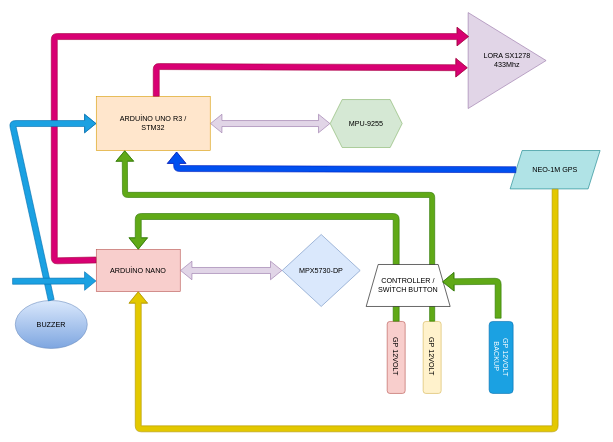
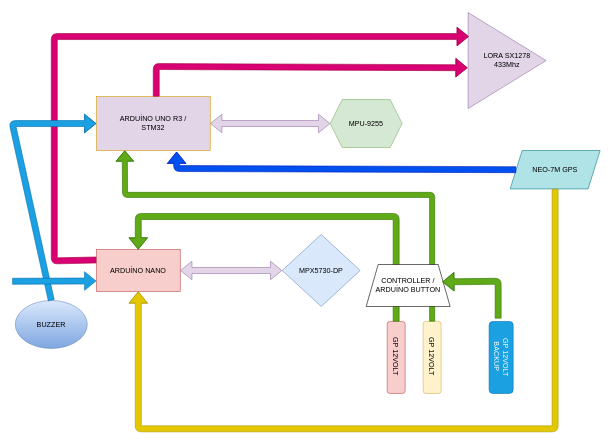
node "ARDUİNO UNO R3 / STM32": fillcolor #ffe6cc -> #e1d5e7
node "NEO-1M GPS": label "NEO-1M GPS" -> "NEO-7M GPS"
node "CONTROLLER / SWİTCH BUTTON": label "CONTROLLER / SWİTCH BUTTON" -> "CONTROLLER / ARDUİNO BUTTON"
